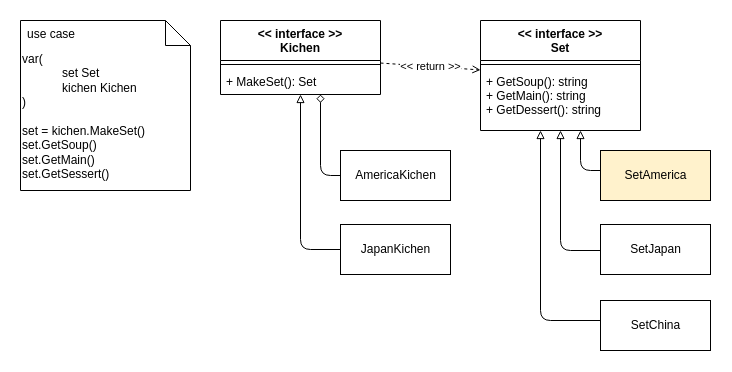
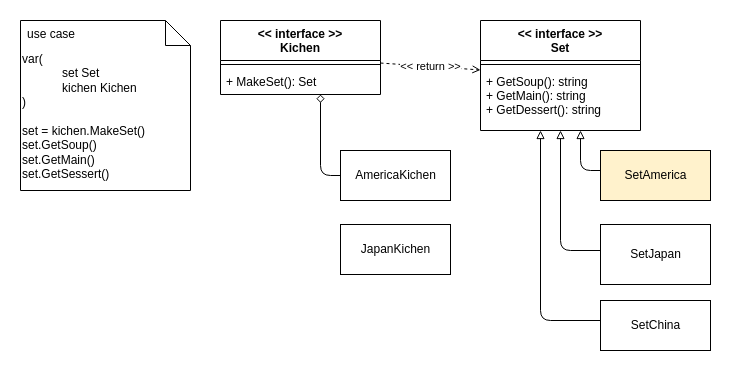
edge "JapanKichen" -> "+ MakeSet(): Set": removed
node "SetJapan": size 110x50 -> 110x60
